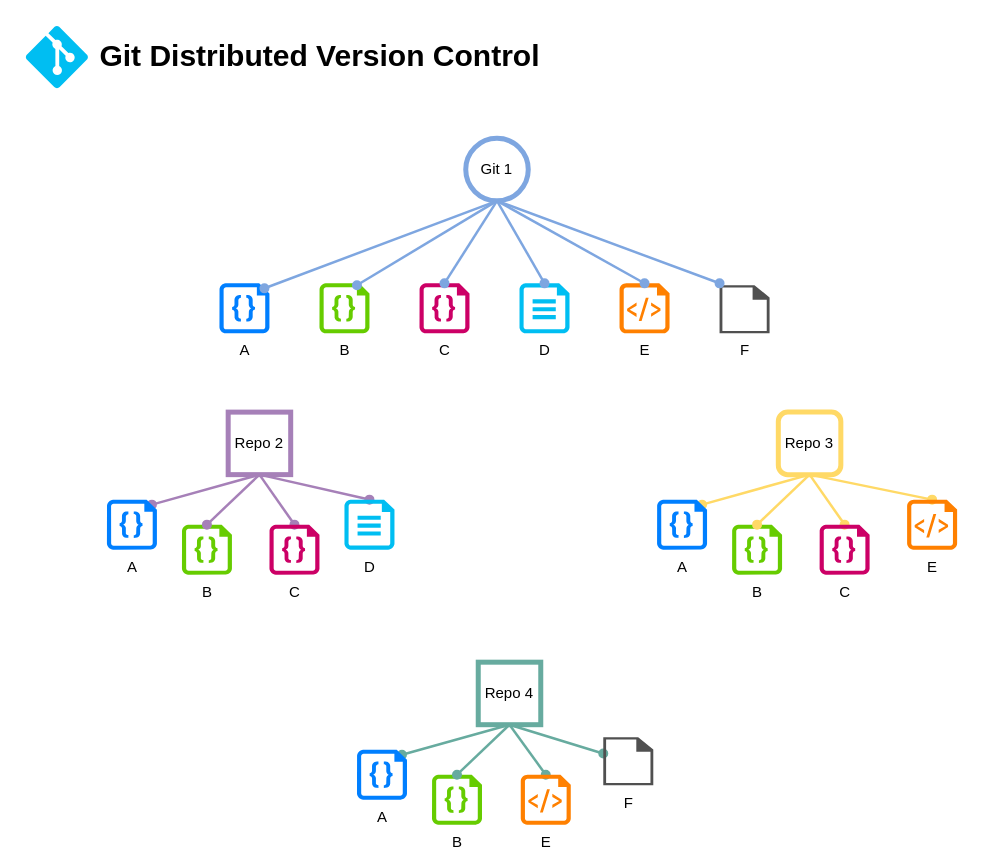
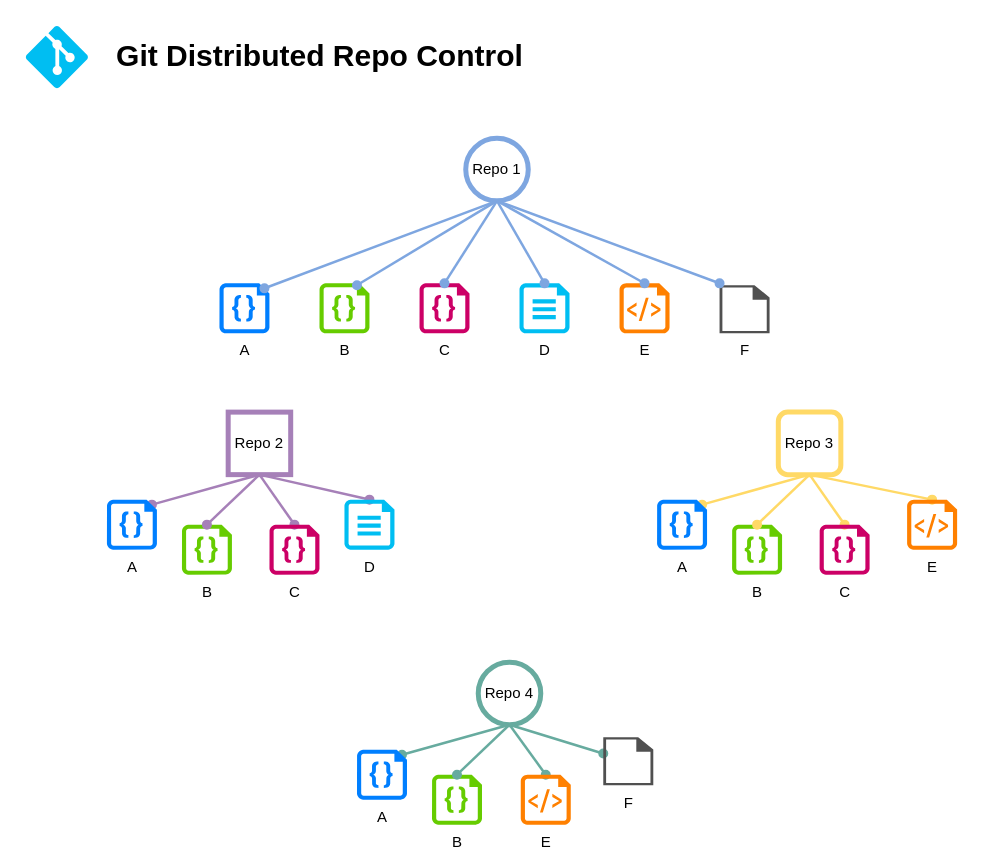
node "Git Distributed Version Control": label "Git Distributed Version Control" -> "Git Distributed Repo Control"
node "Git 1": label "Git 1" -> "Repo 1"
node "Repo 4": shape rectangle -> ellipse
